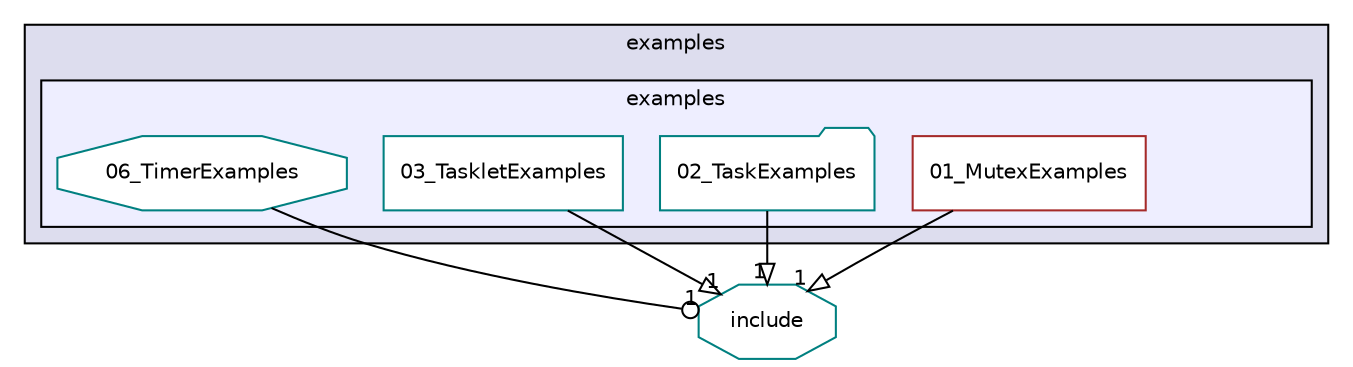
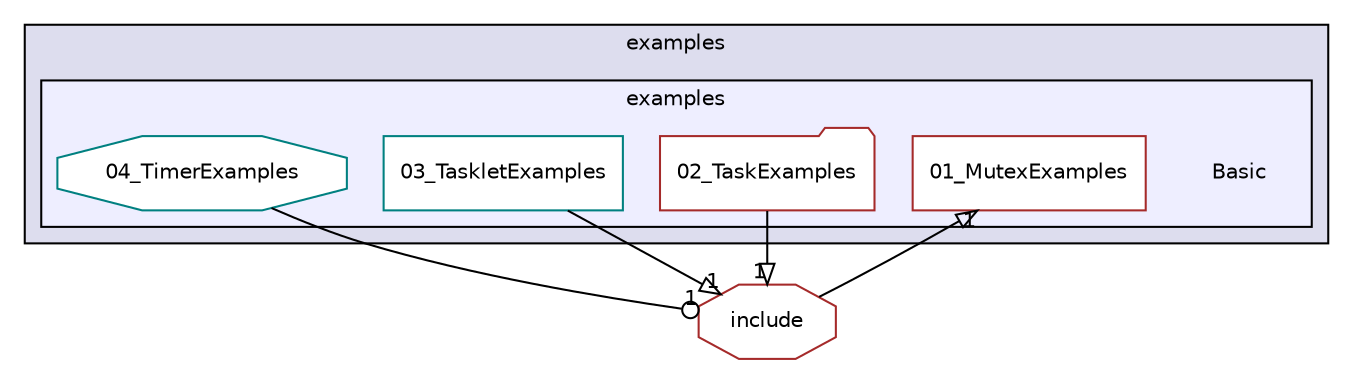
node "06_TimerExamples": label "06_TimerExamples" -> "04_TimerExamples"
node "02_TaskExamples": color teal -> brown
node "Basic": added
edge "01_MutexExamples" -> "include": reversed
node "include": color teal -> brown
